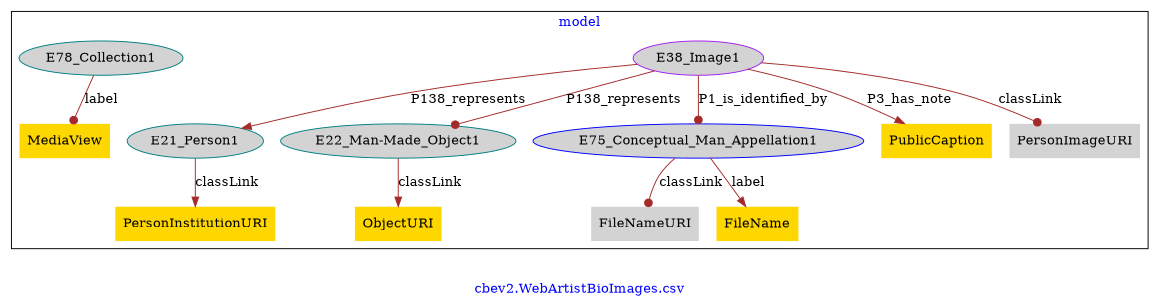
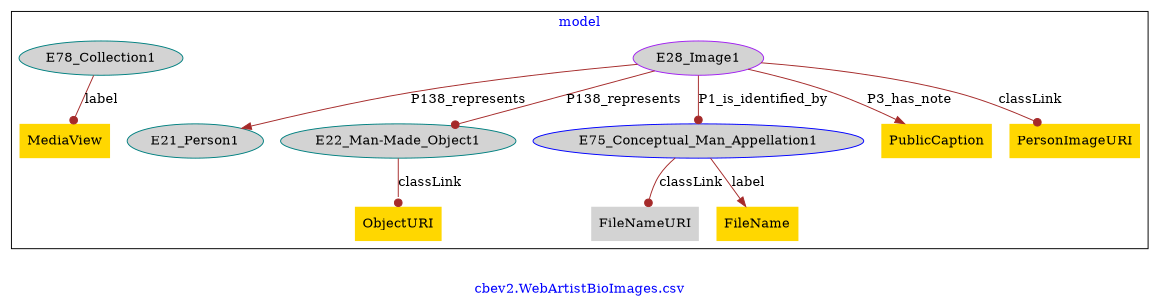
node "E38_Image1": label "E38_Image1" -> "E28_Image1"
node "PersonImageURI": fillcolor lightgray -> gold
edge "E22_Man-Made_Object1" -> "ObjectURI": arrowhead normal -> dot
node "PersonInstitutionURI": removed
